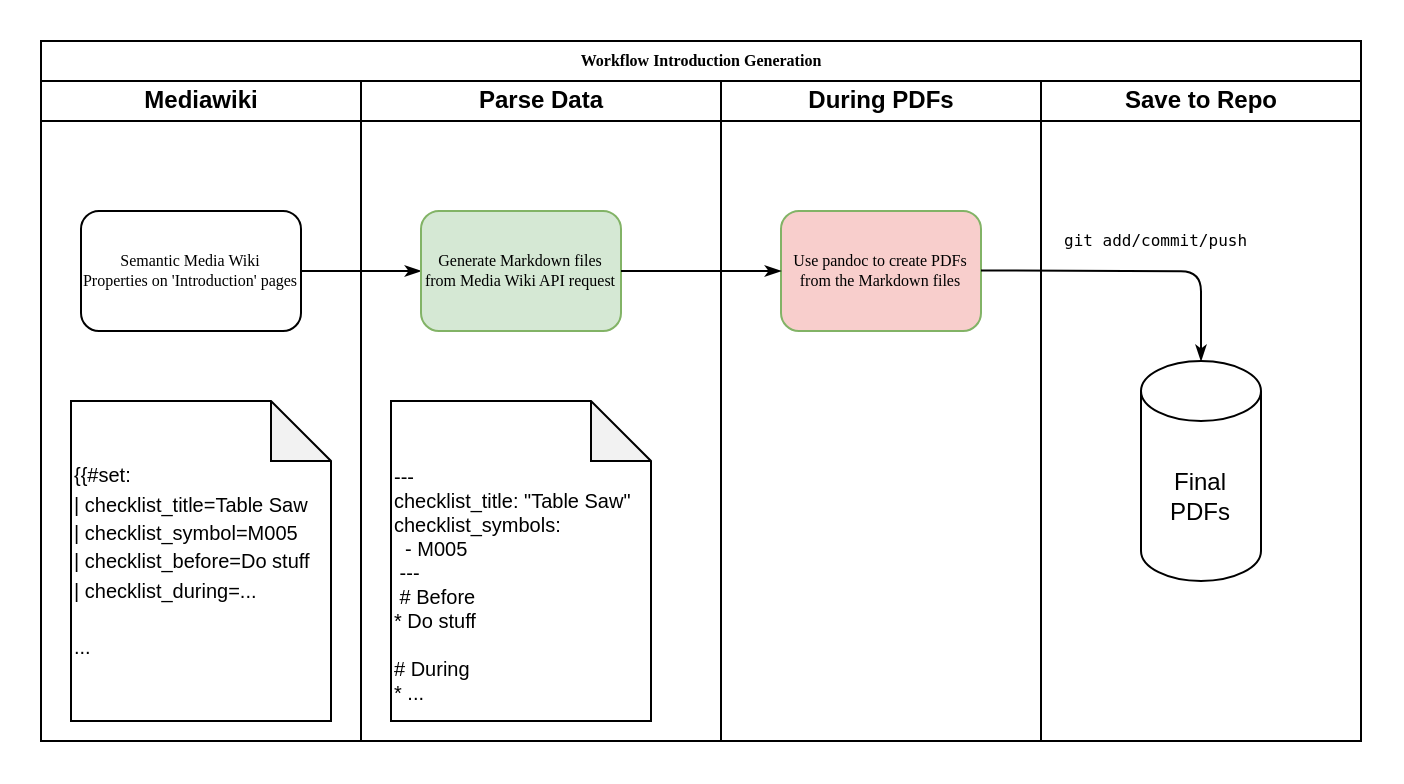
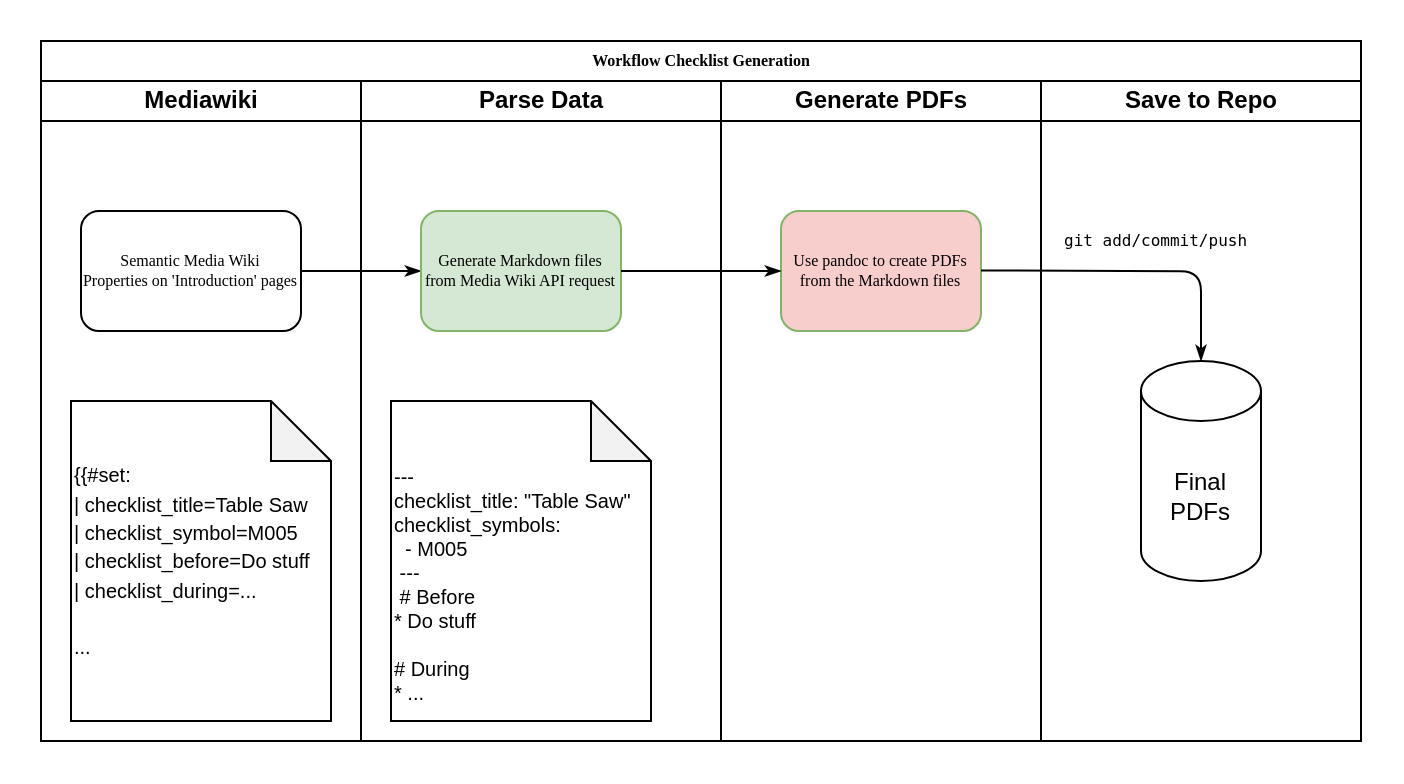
node "Workflow Introduction Generation": label "Workflow Introduction Generation" -> "Workflow Checklist Generation"
node "During PDFs": label "During PDFs" -> "Generate PDFs"
